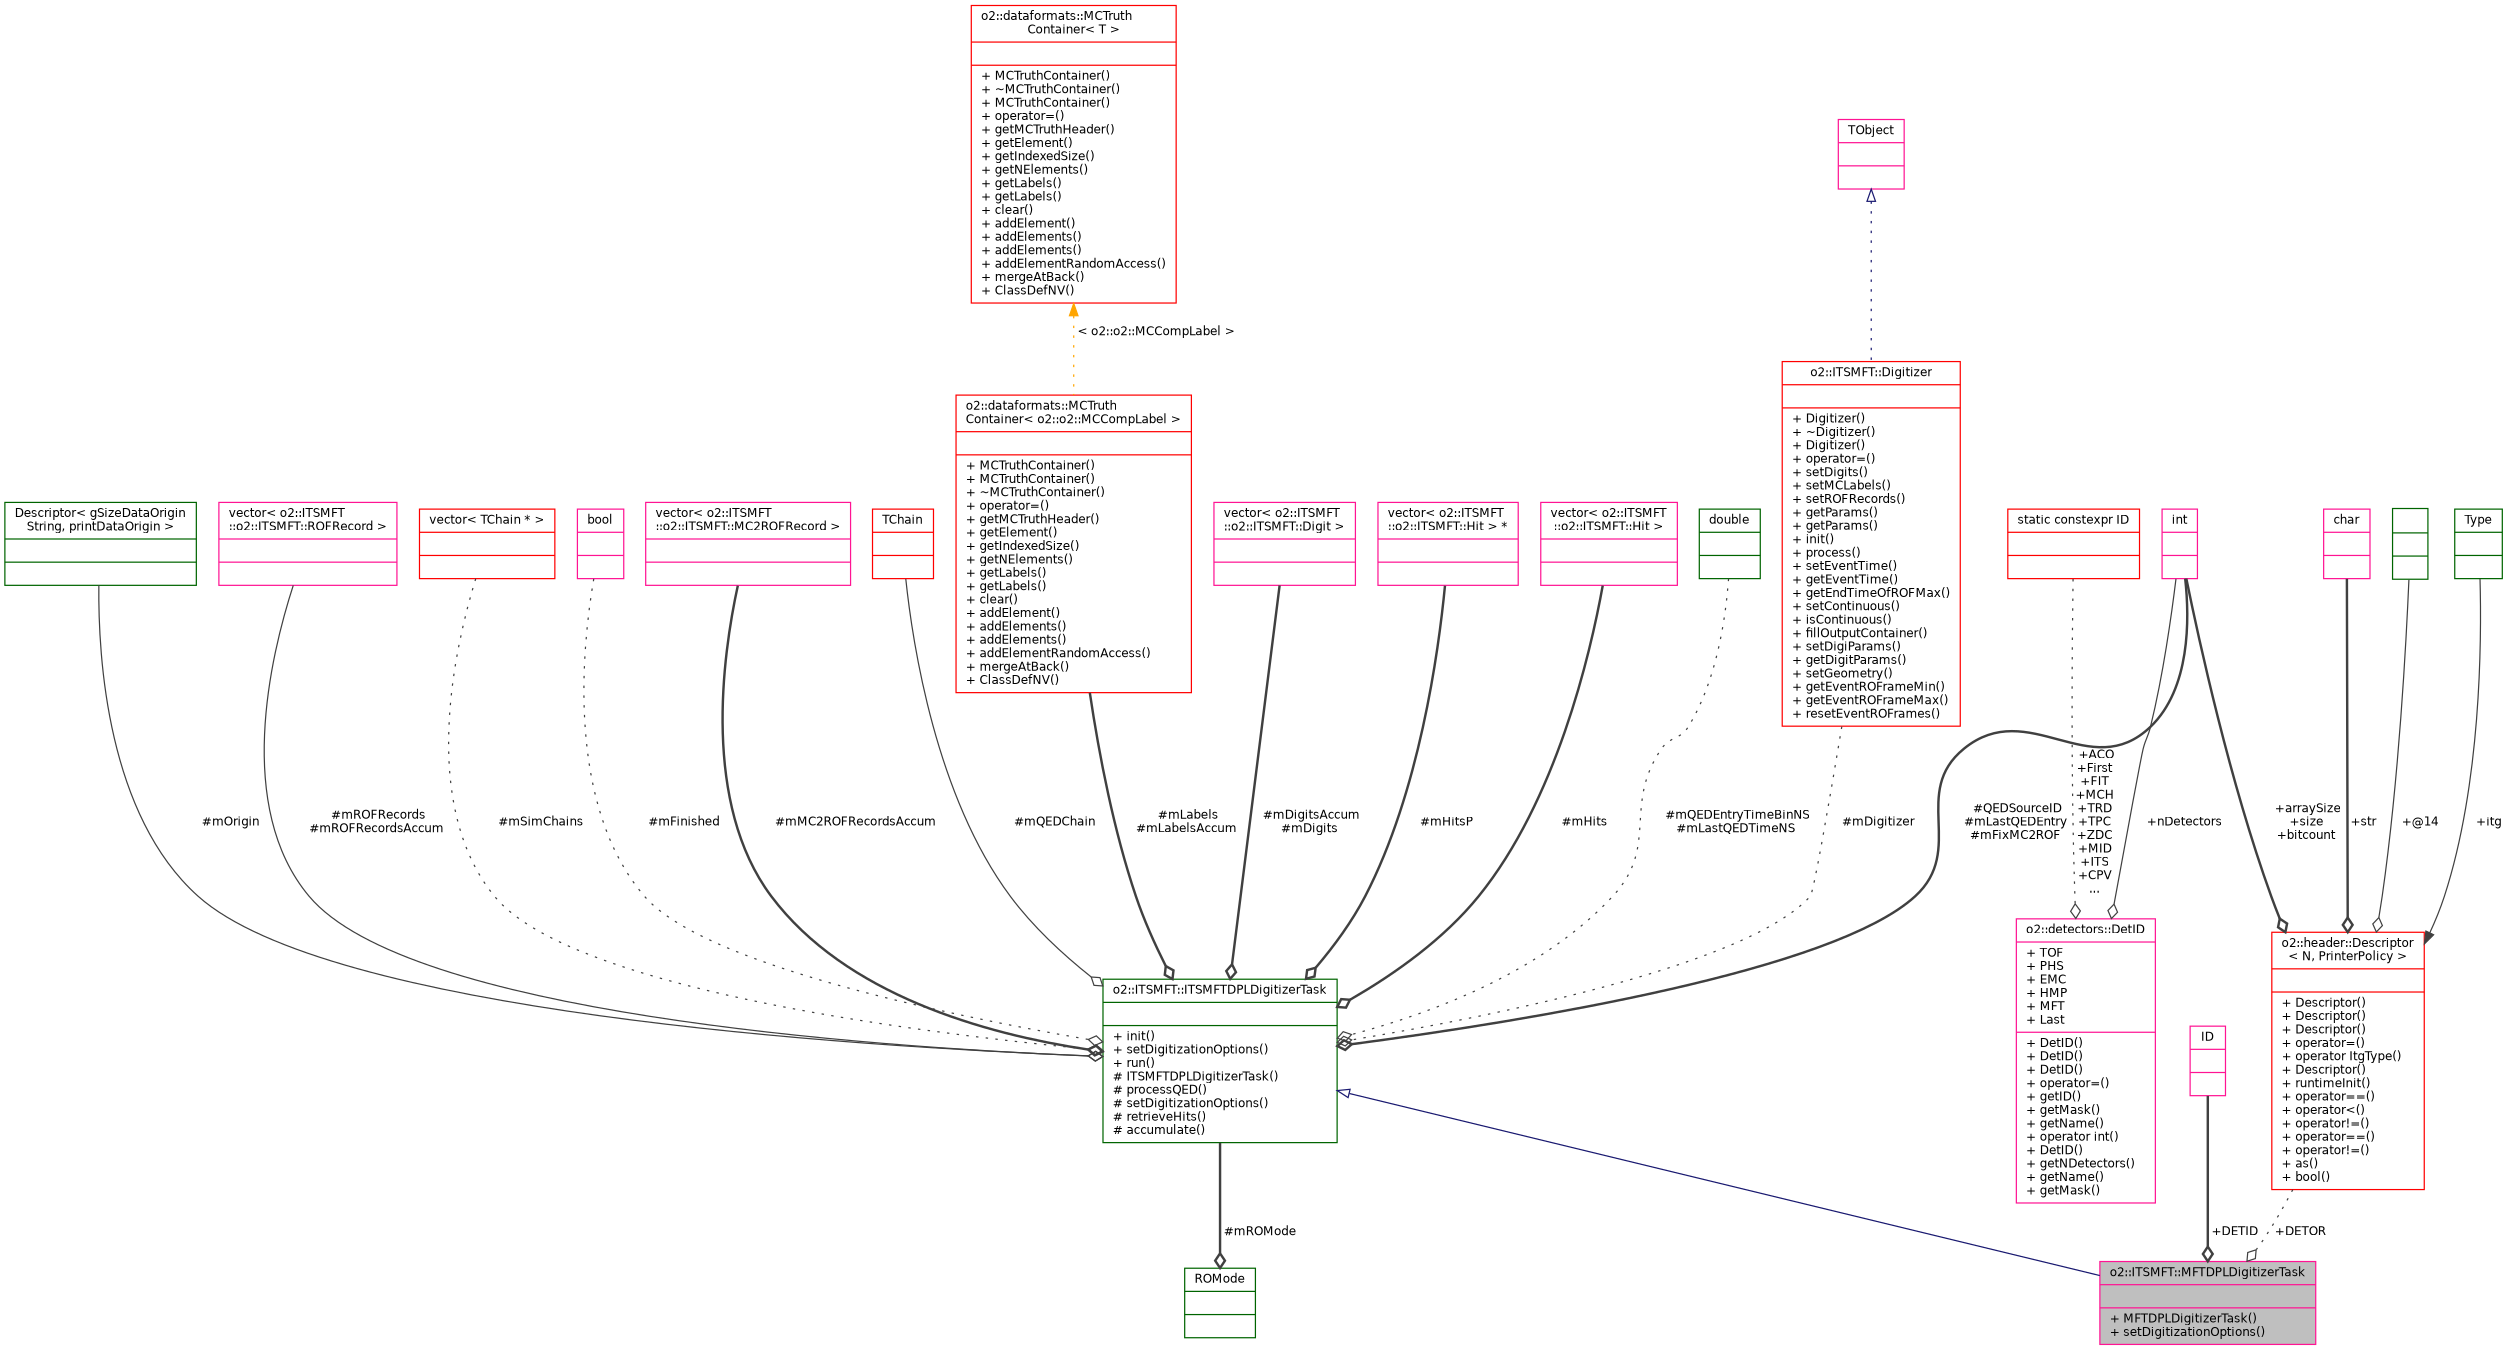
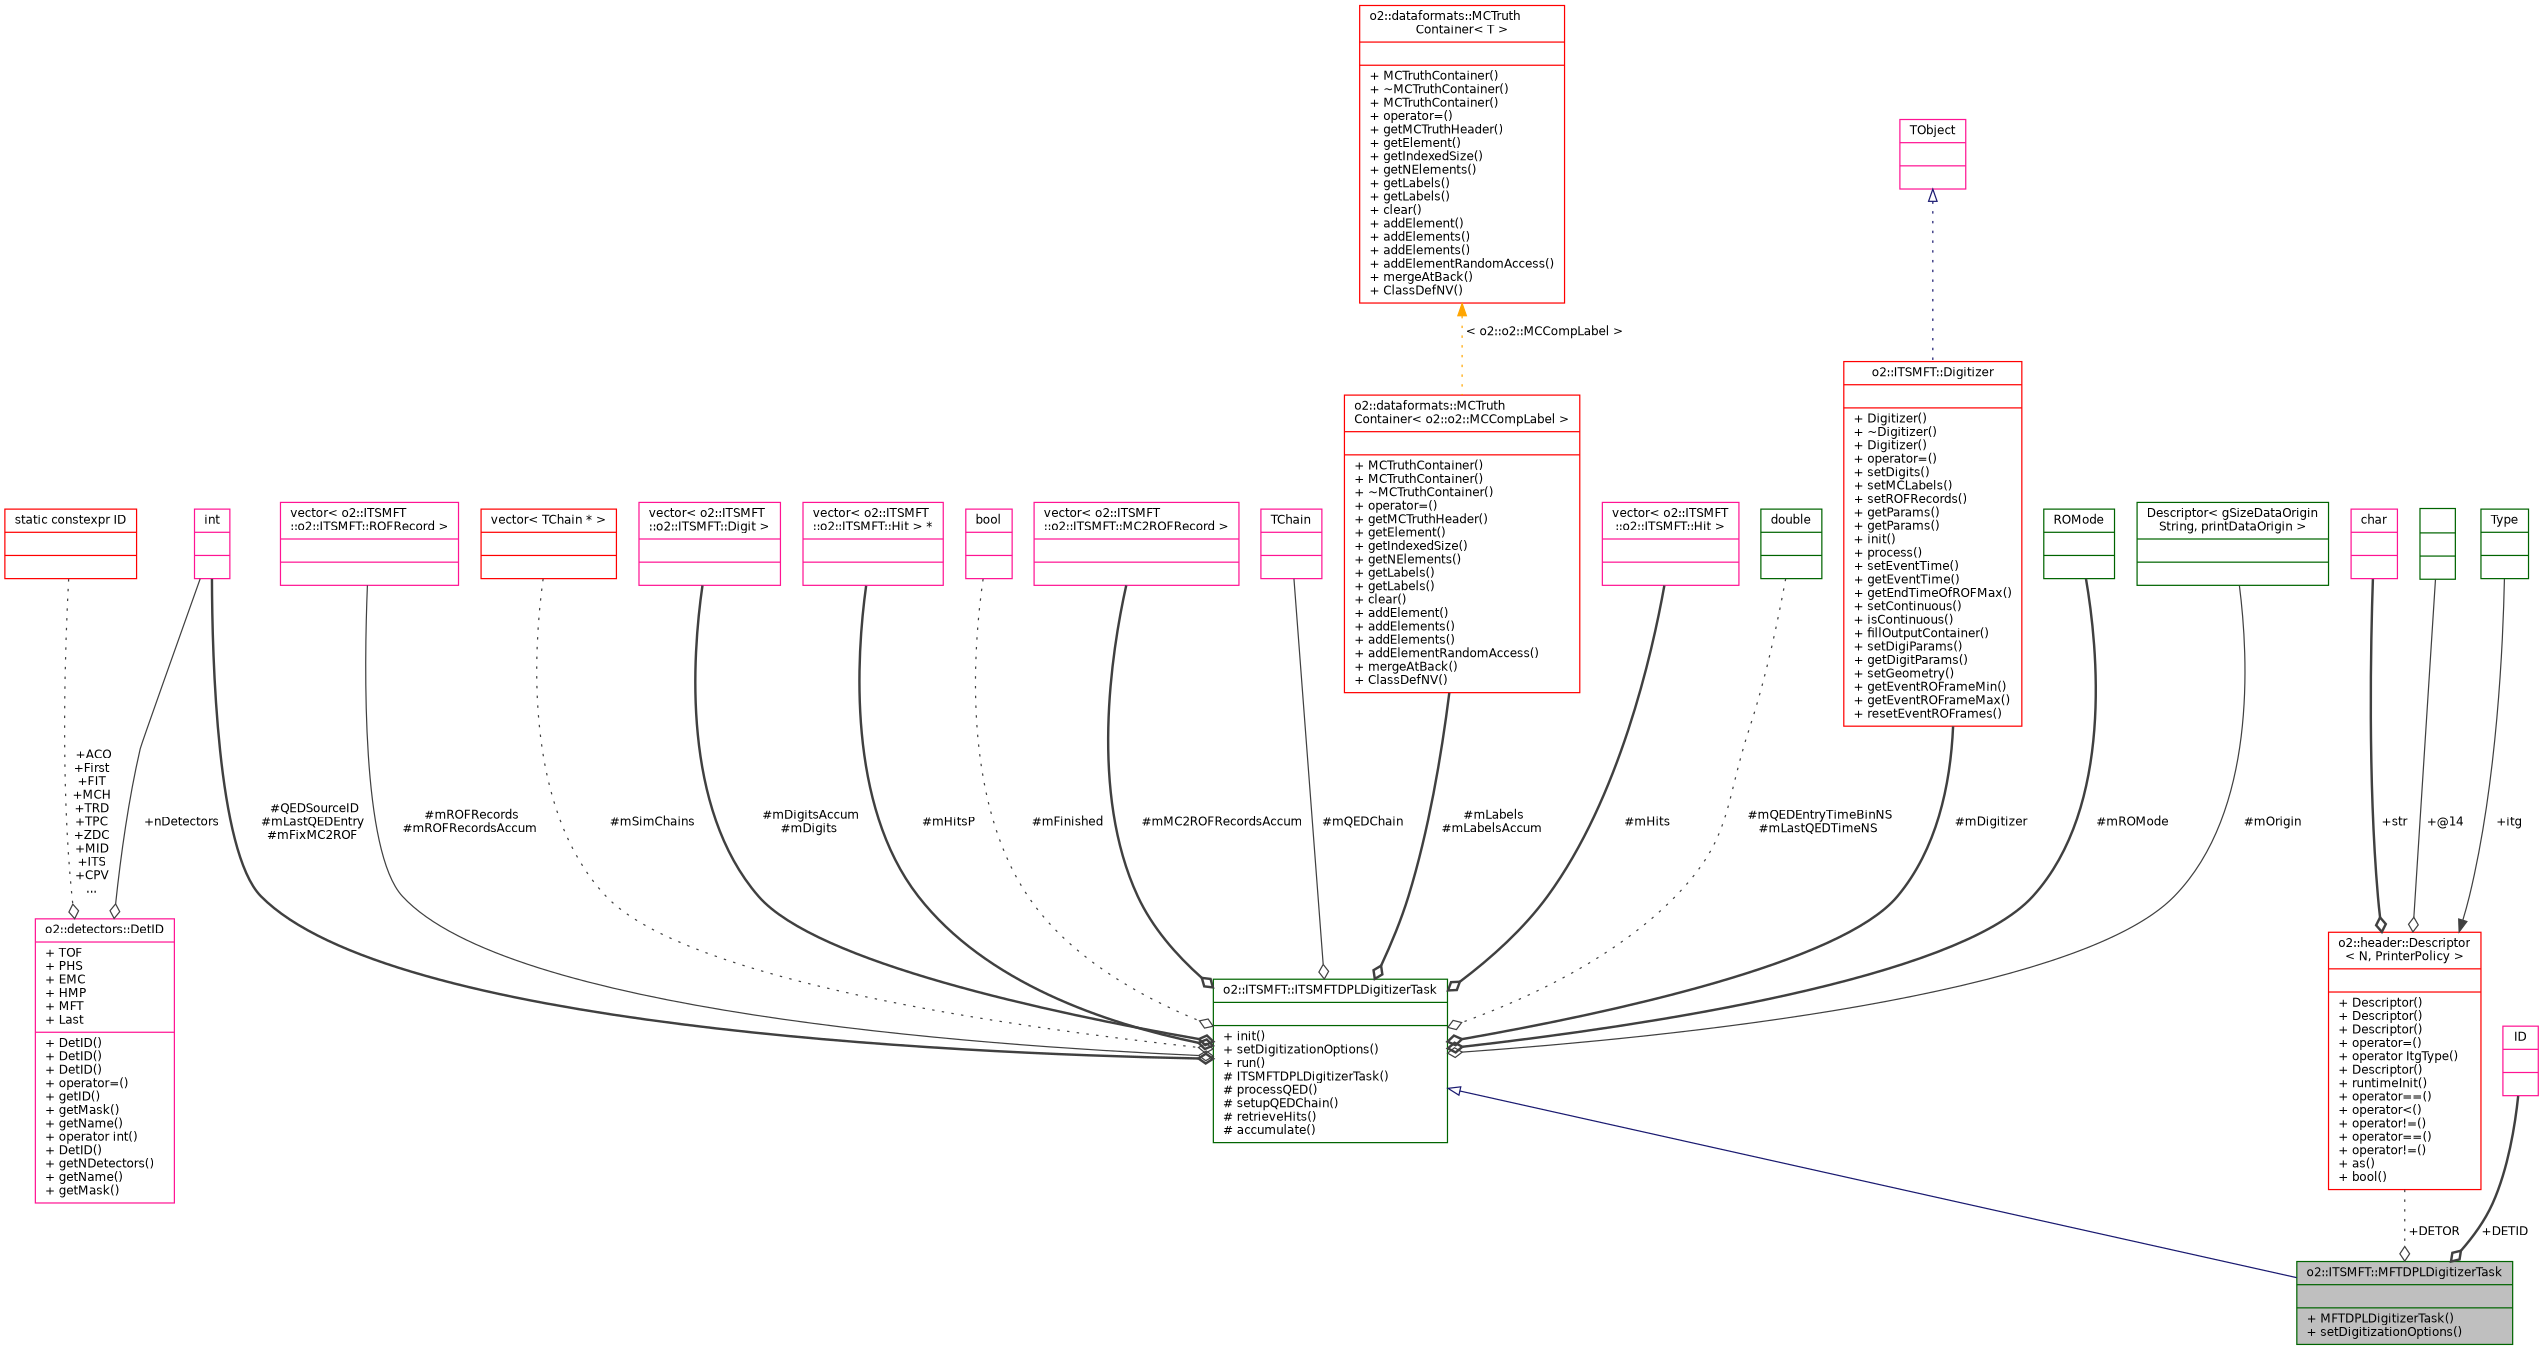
node "TChain": color red -> deeppink
edge "int" -> "o2::header::Descriptor": removed, label "+arraySize +size +bitcount"
edge "o2::ITSMFT::Digitizer" -> "o2::ITSMFT::ITSMFTDPLDigitizerTask": style dotted -> bold
node "o2::ITSMFT::ITSMFTDPLDigitizerTask": text "# setDigitizationOptions()" -> "# setupQEDChain()"
edge "o2::ITSMFT::ITSMFTDPLDigitizerTask" -> "ROMode": reversed
node "o2::ITSMFT::MFTDPLDigitizerTask": color deeppink -> darkgreen
